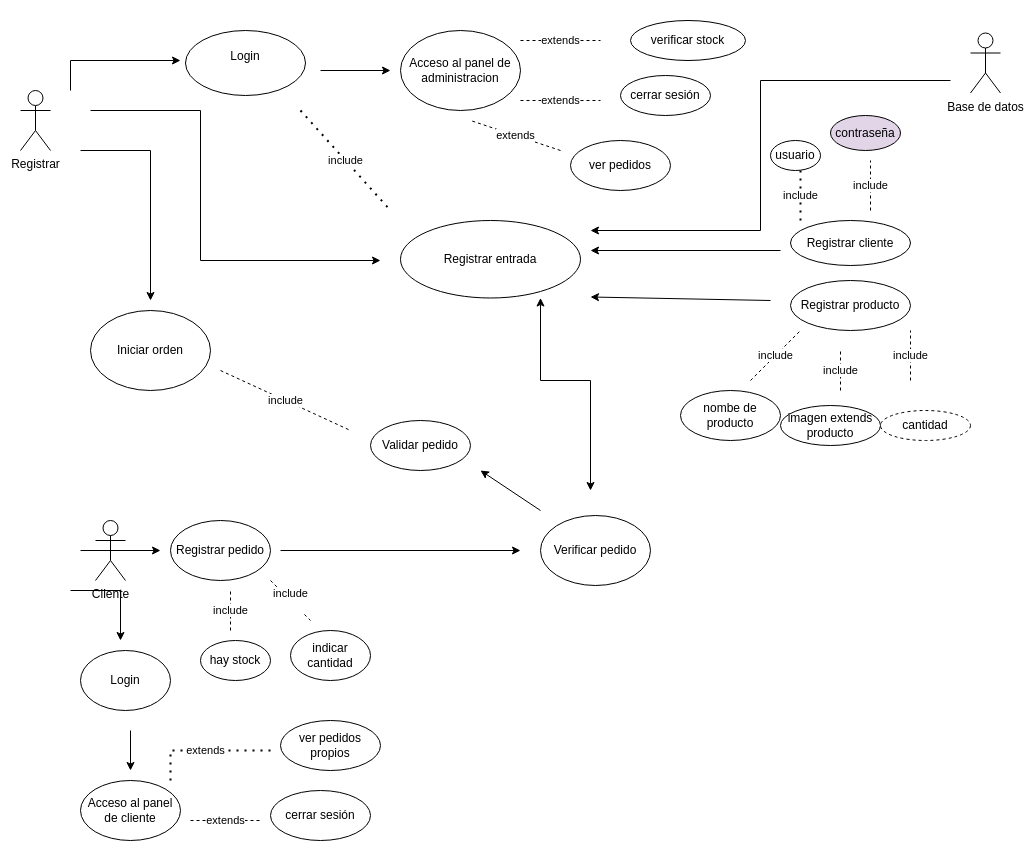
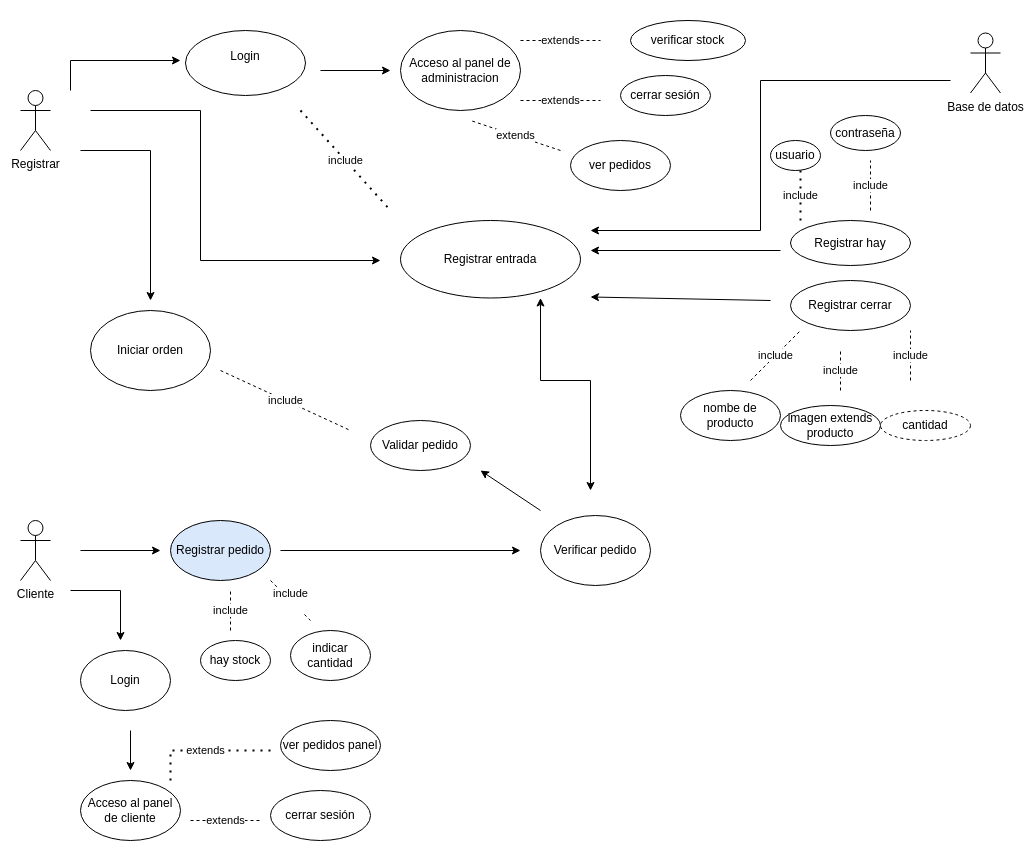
node "contraseña": fillcolor #e1d5e7 -> #ffffff
node "Registrar cliente": label "Registrar cliente" -> "Registrar hay"
node "Registrar producto": label "Registrar producto" -> "Registrar cerrar"
node "Cliente": moved (111, 551) -> (36, 551)
node "Registrar pedido": fillcolor #ffffff -> #dae8fc
node "ver pedidos propios": label "ver pedidos propios" -> "ver pedidos panel"
